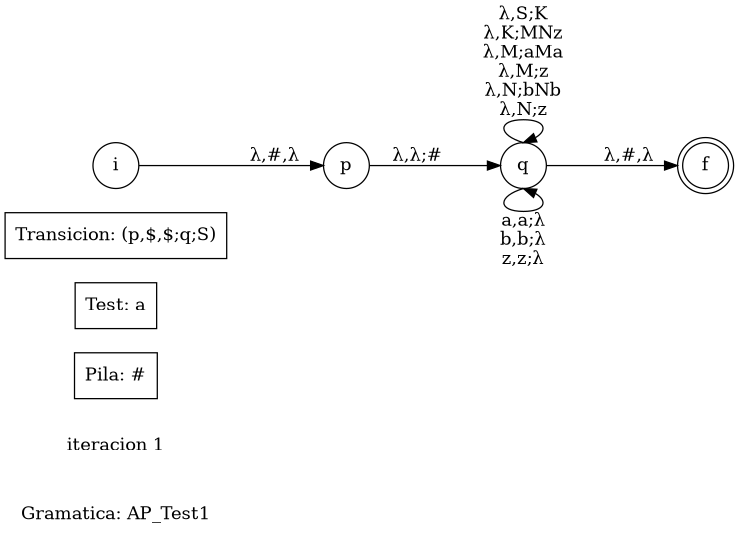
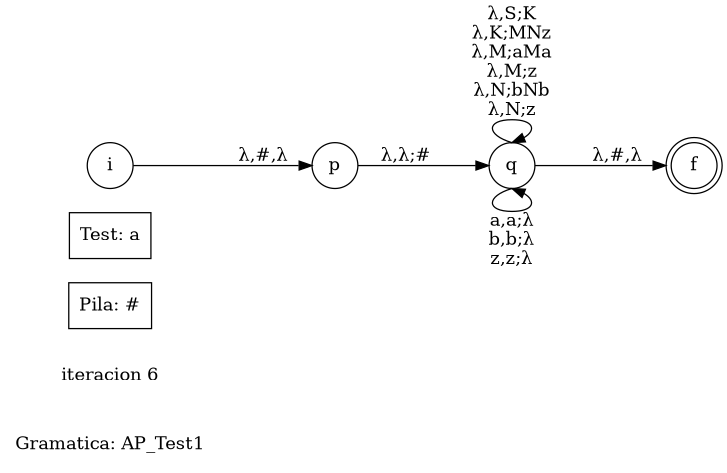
node "Transicion: (p,$,$;q;S)": removed
node "iteracion 1": label "iteracion 1" -> "iteracion 6"
